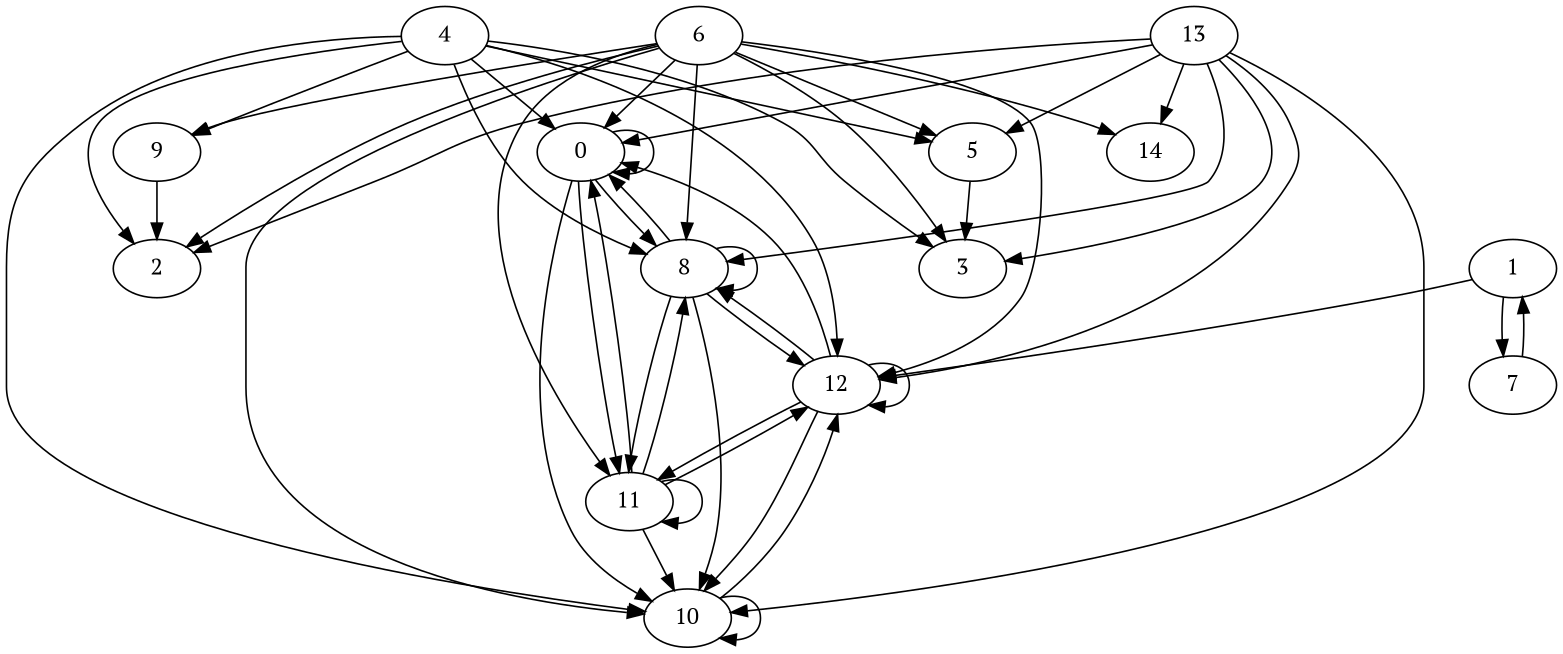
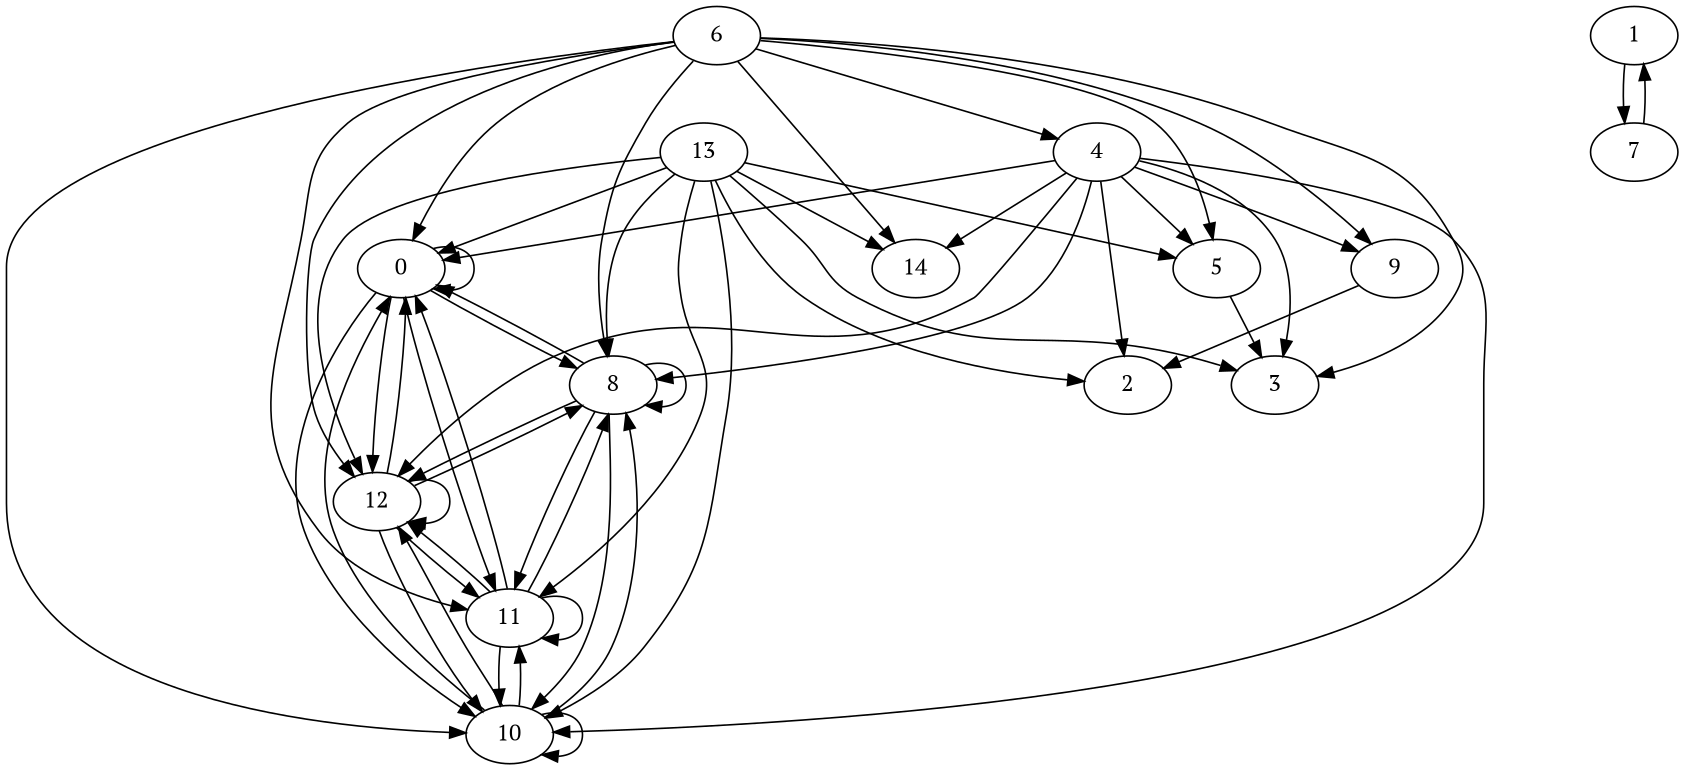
edge "6" -> "2": now "6" -> "4"
edge "4" -> "14": added
edge "1" -> "12": now "0" -> "12"
edge "13" -> "11": added
edge "10" -> "0": added
edge "10" -> "8": added
edge "10" -> "11": added
